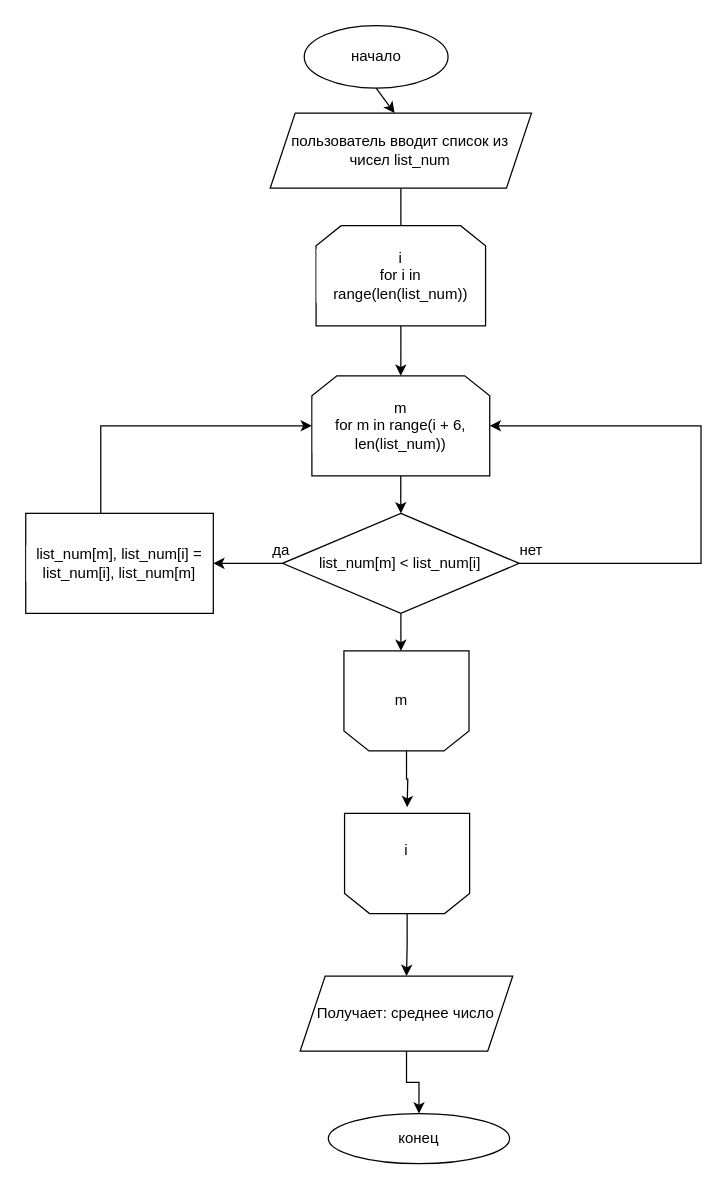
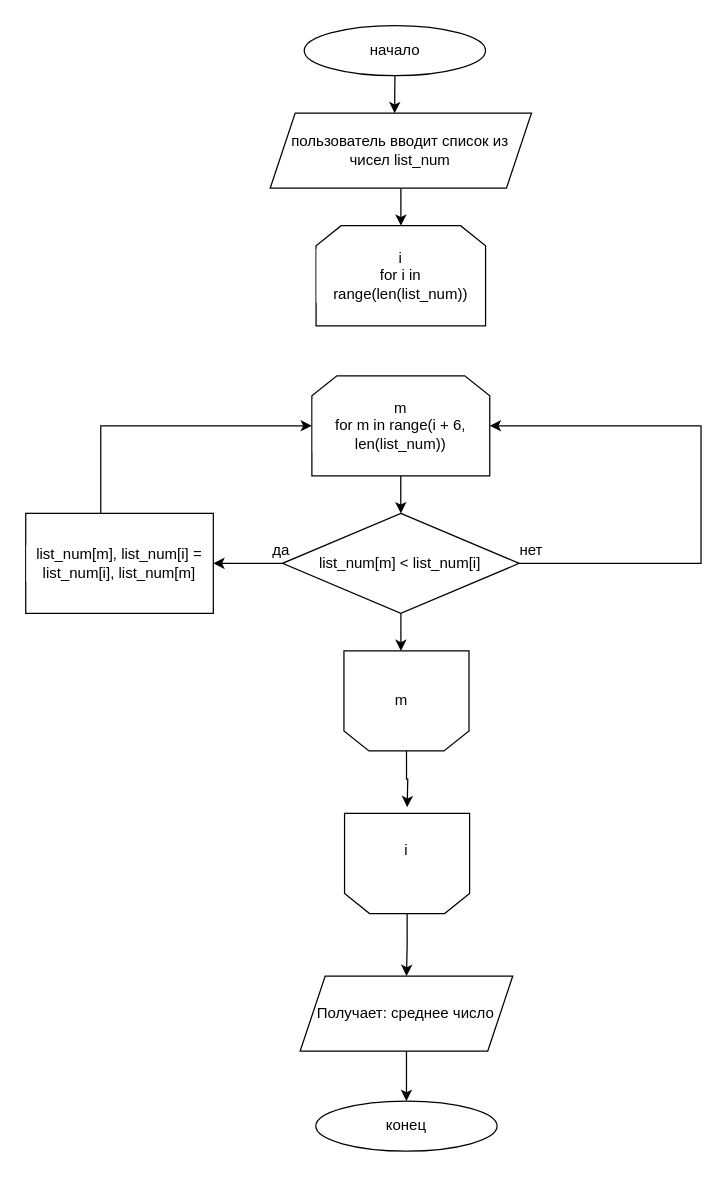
node "начало": size 144x63 -> 181x50
edge "пользователь вводит список из чисел list_num" -- "i for i in range(len(list_num))": arrowhead none -> classic
edge "i for i in range(len(list_num))" -> "m for m in range(i + 6, len(list_num))": removed
node "конец": moved (419, 1138) -> (406, 1126)
